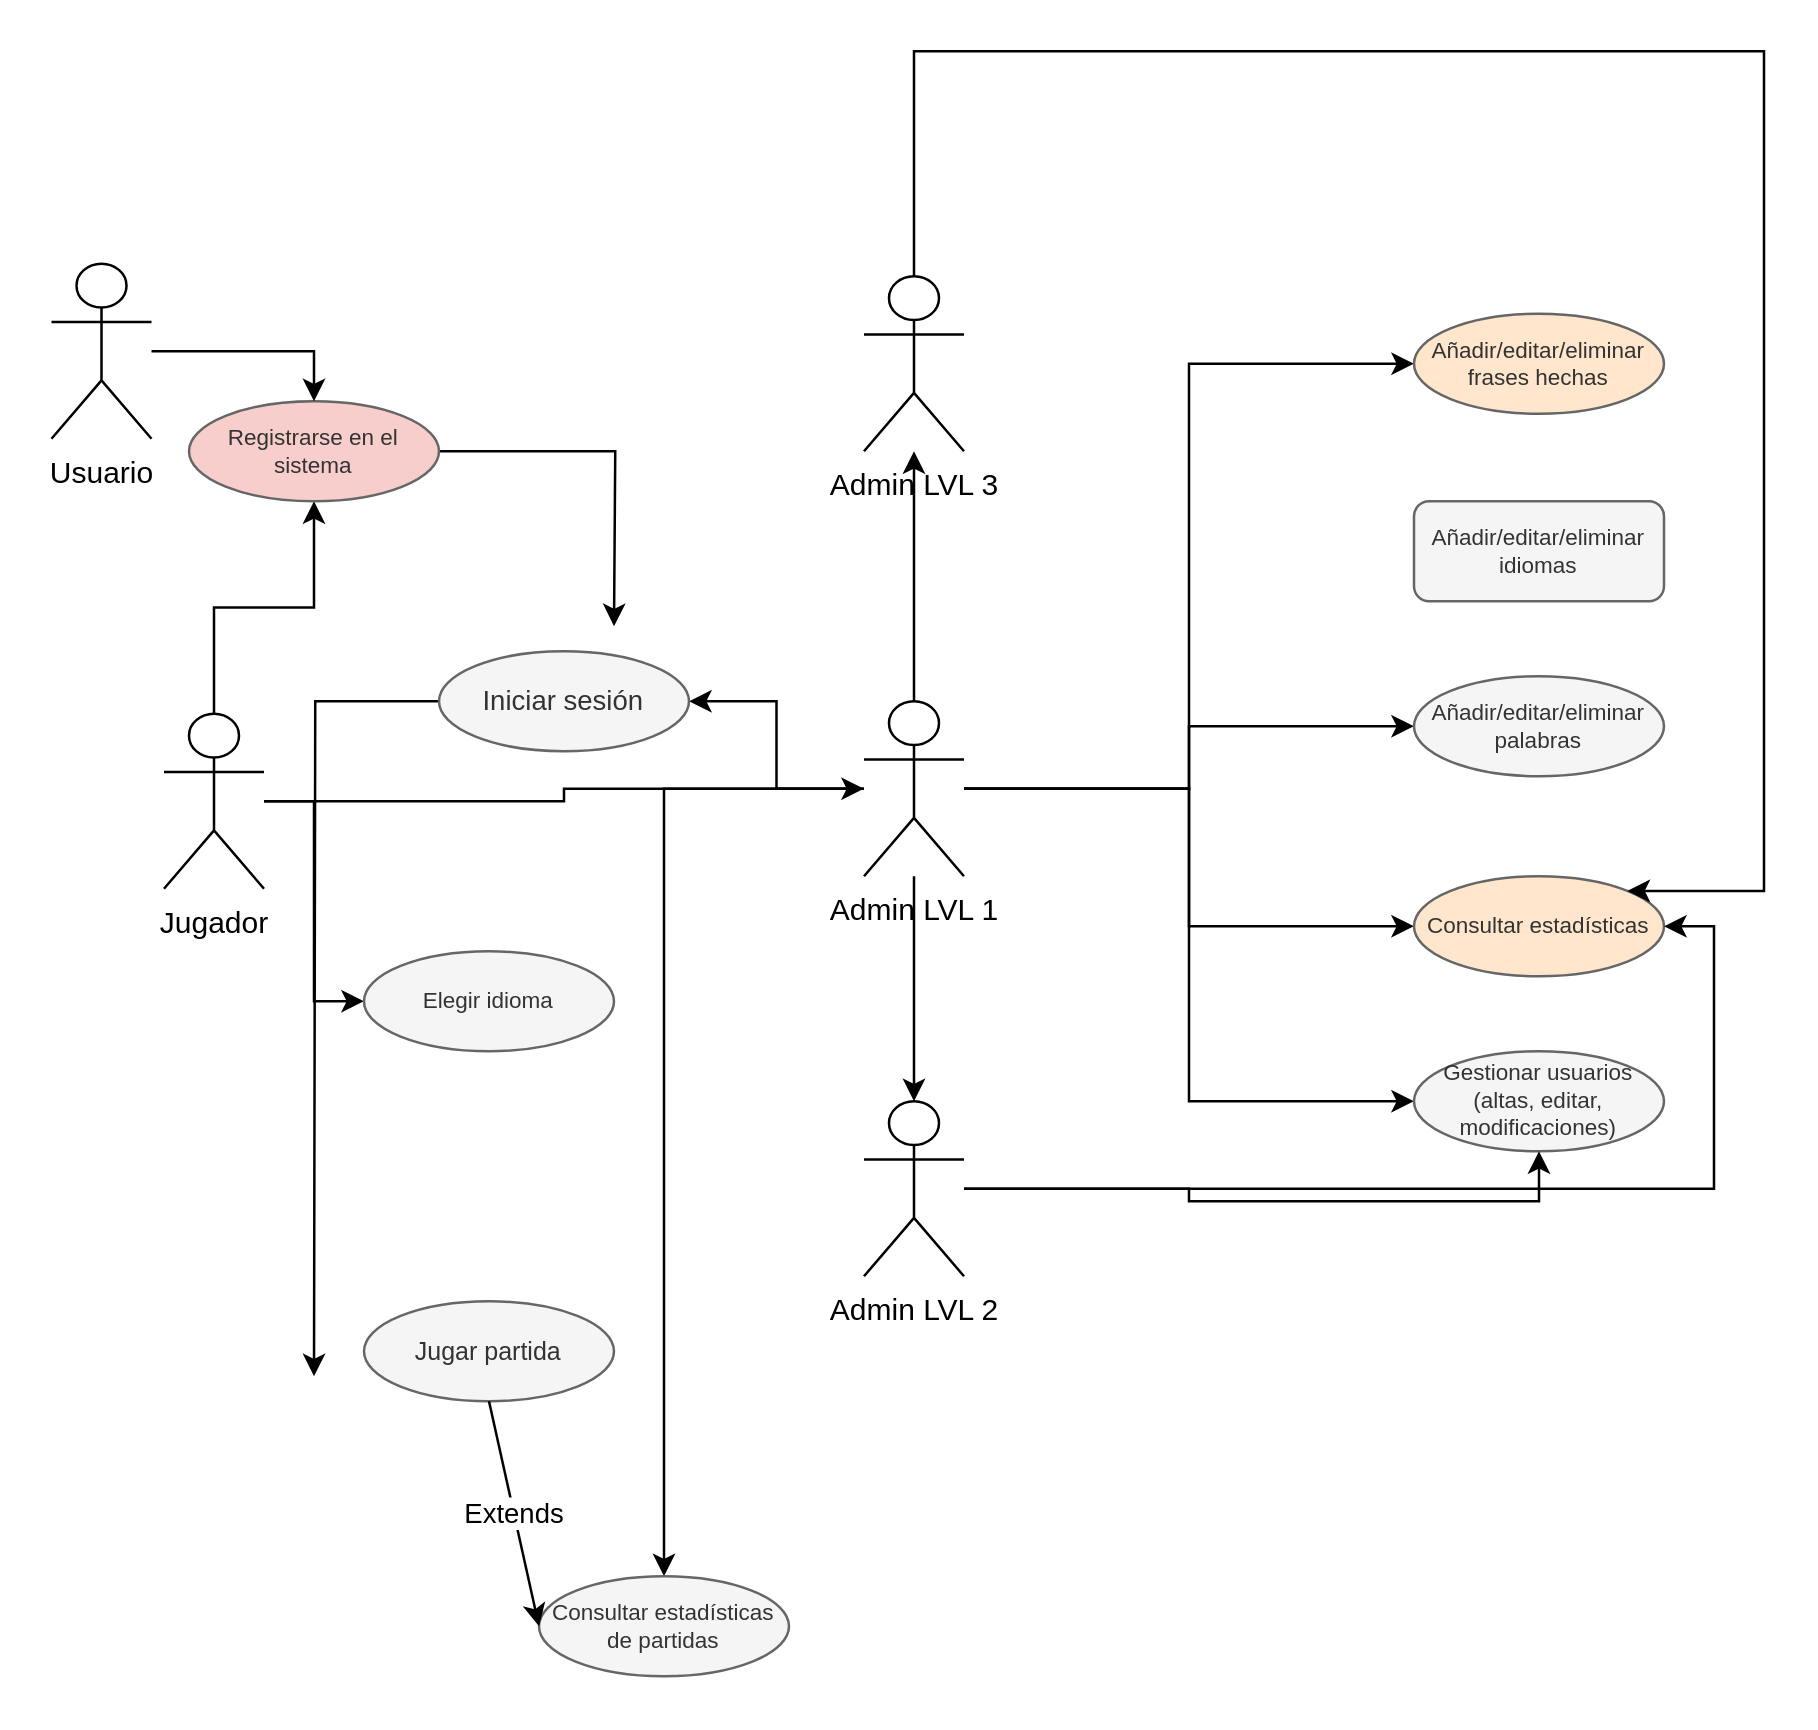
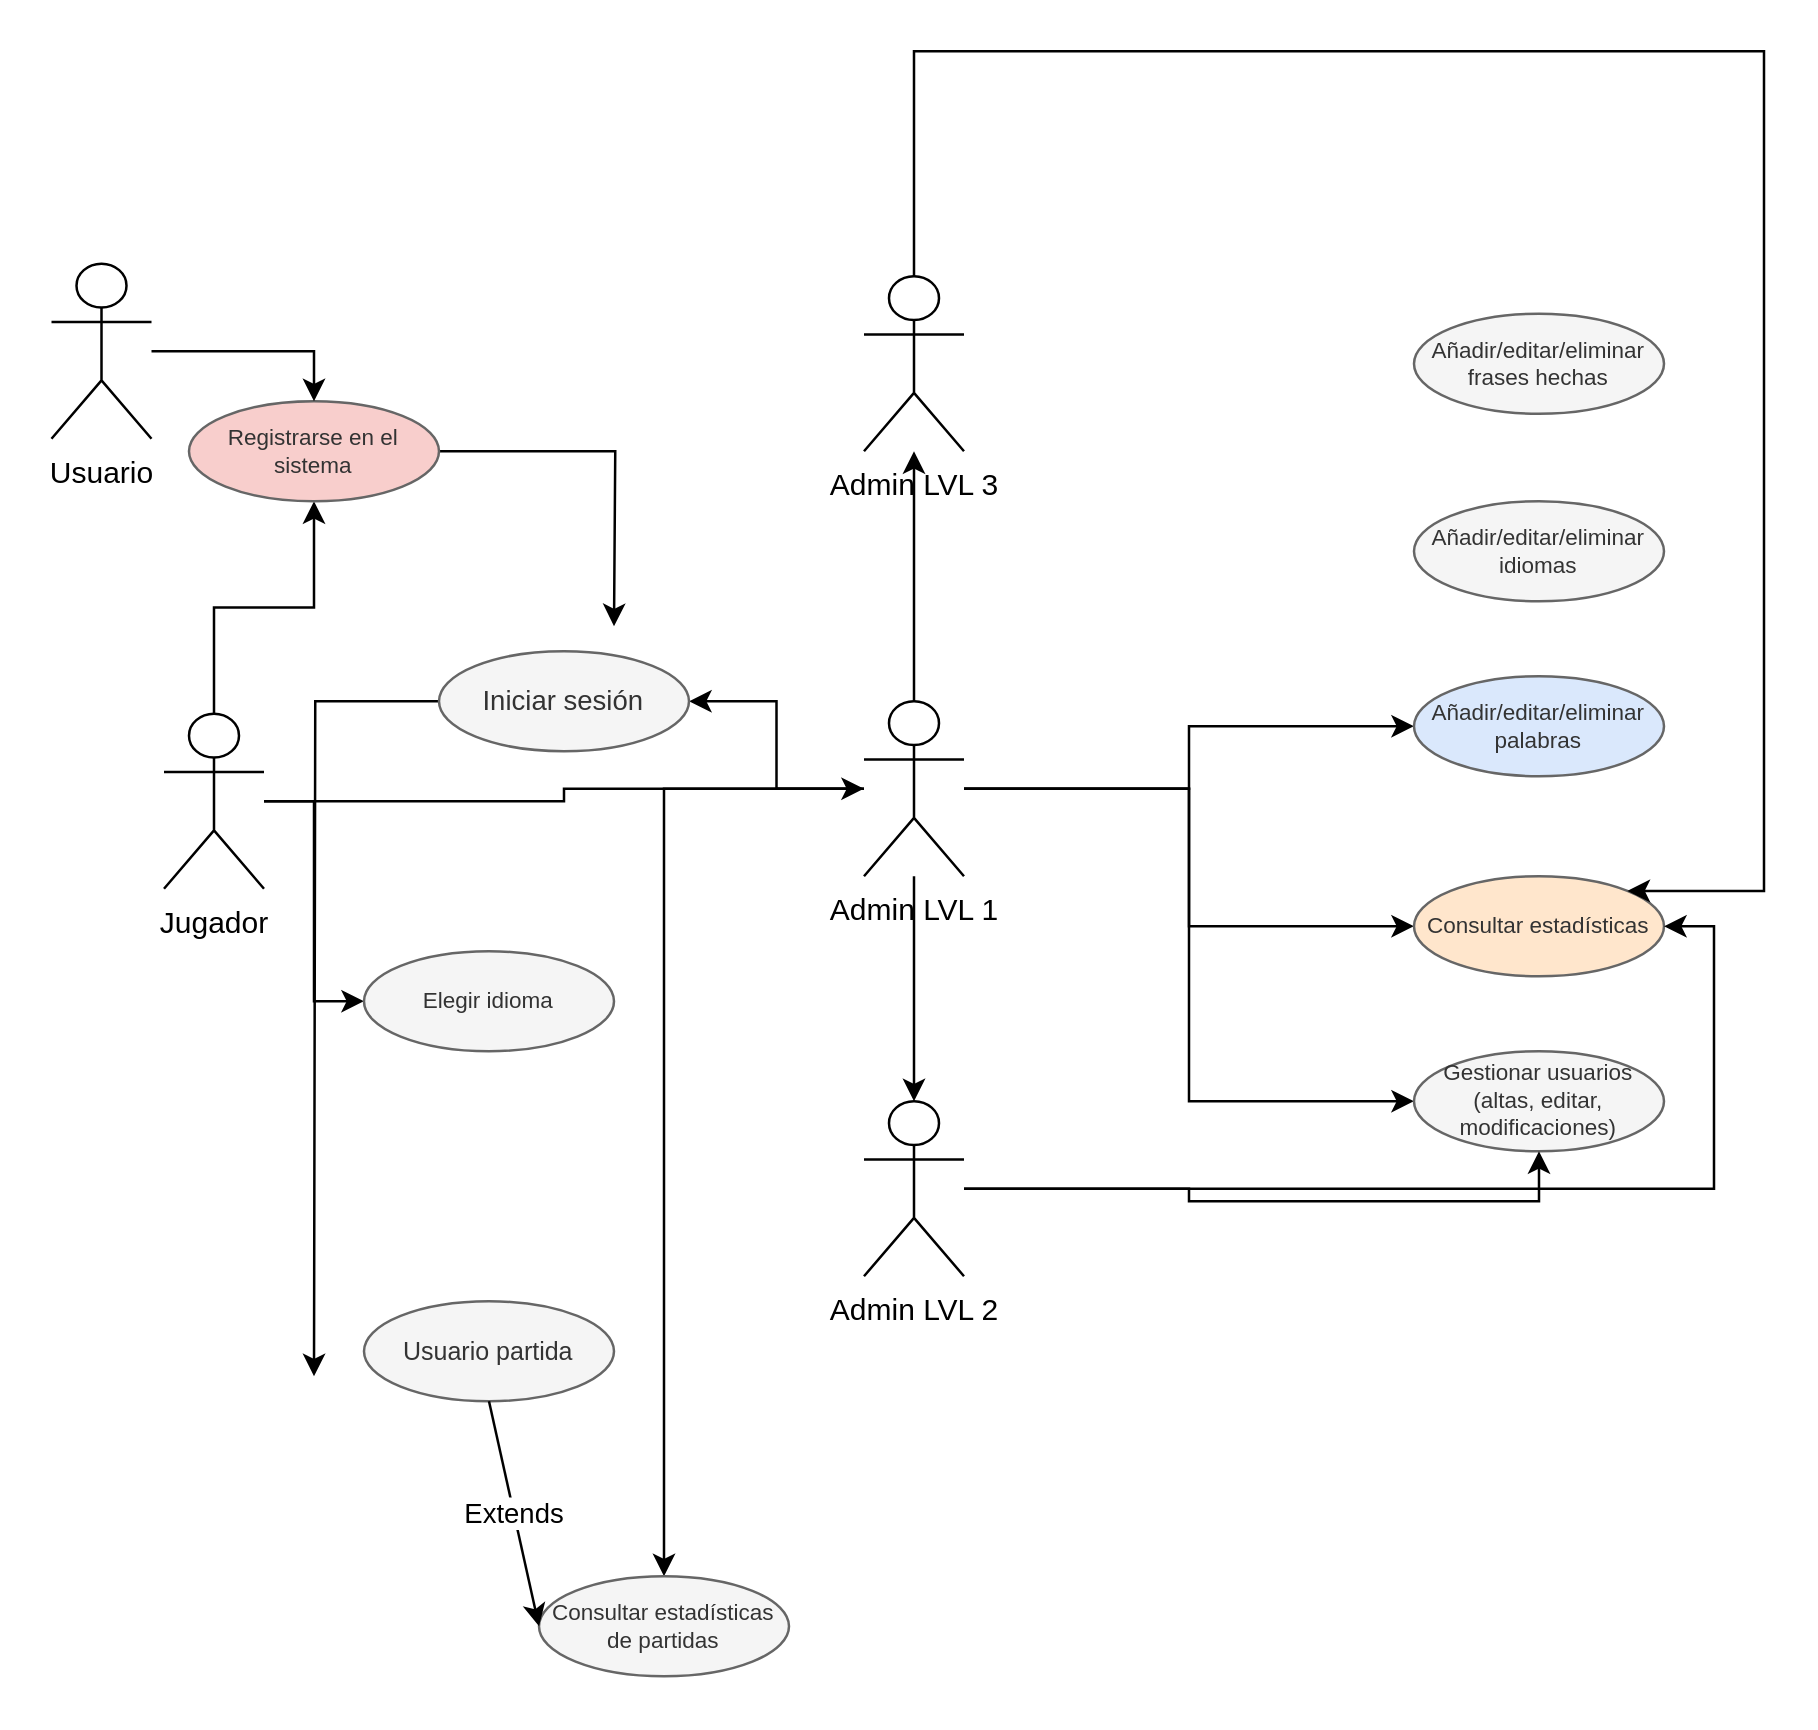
node "Añadir/editar/eliminar frases hechas": fillcolor #ffe6cc -> #f5f5f5
edge "Admin LVL 1" -> "Añadir/editar/eliminar frases hechas": removed
node "Añadir/editar/eliminar idiomas": shape rounded rectangle -> ellipse
node "Añadir/editar/eliminar palabras": fillcolor #f5f5f5 -> #dae8fc
node "Jugar partida": label "Jugar partida" -> "Usuario partida"
